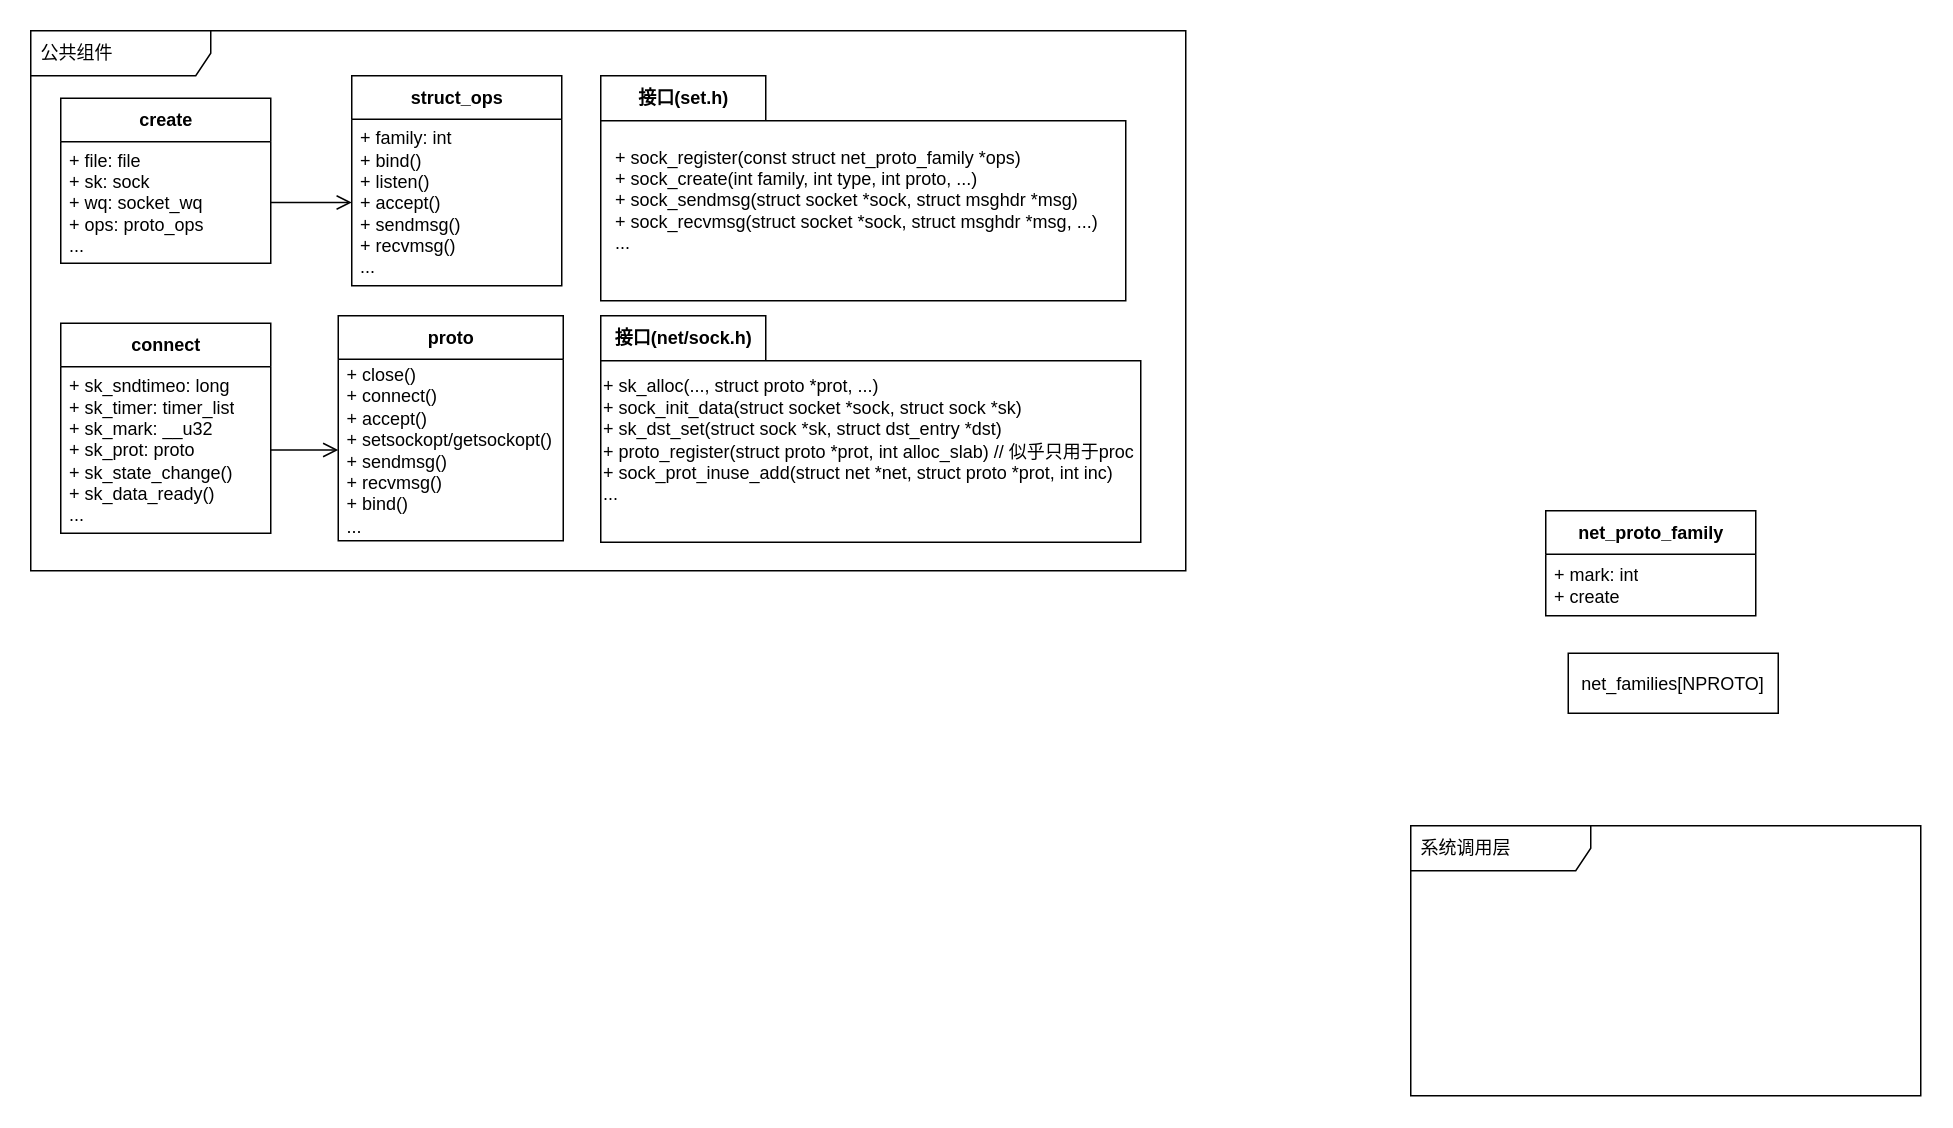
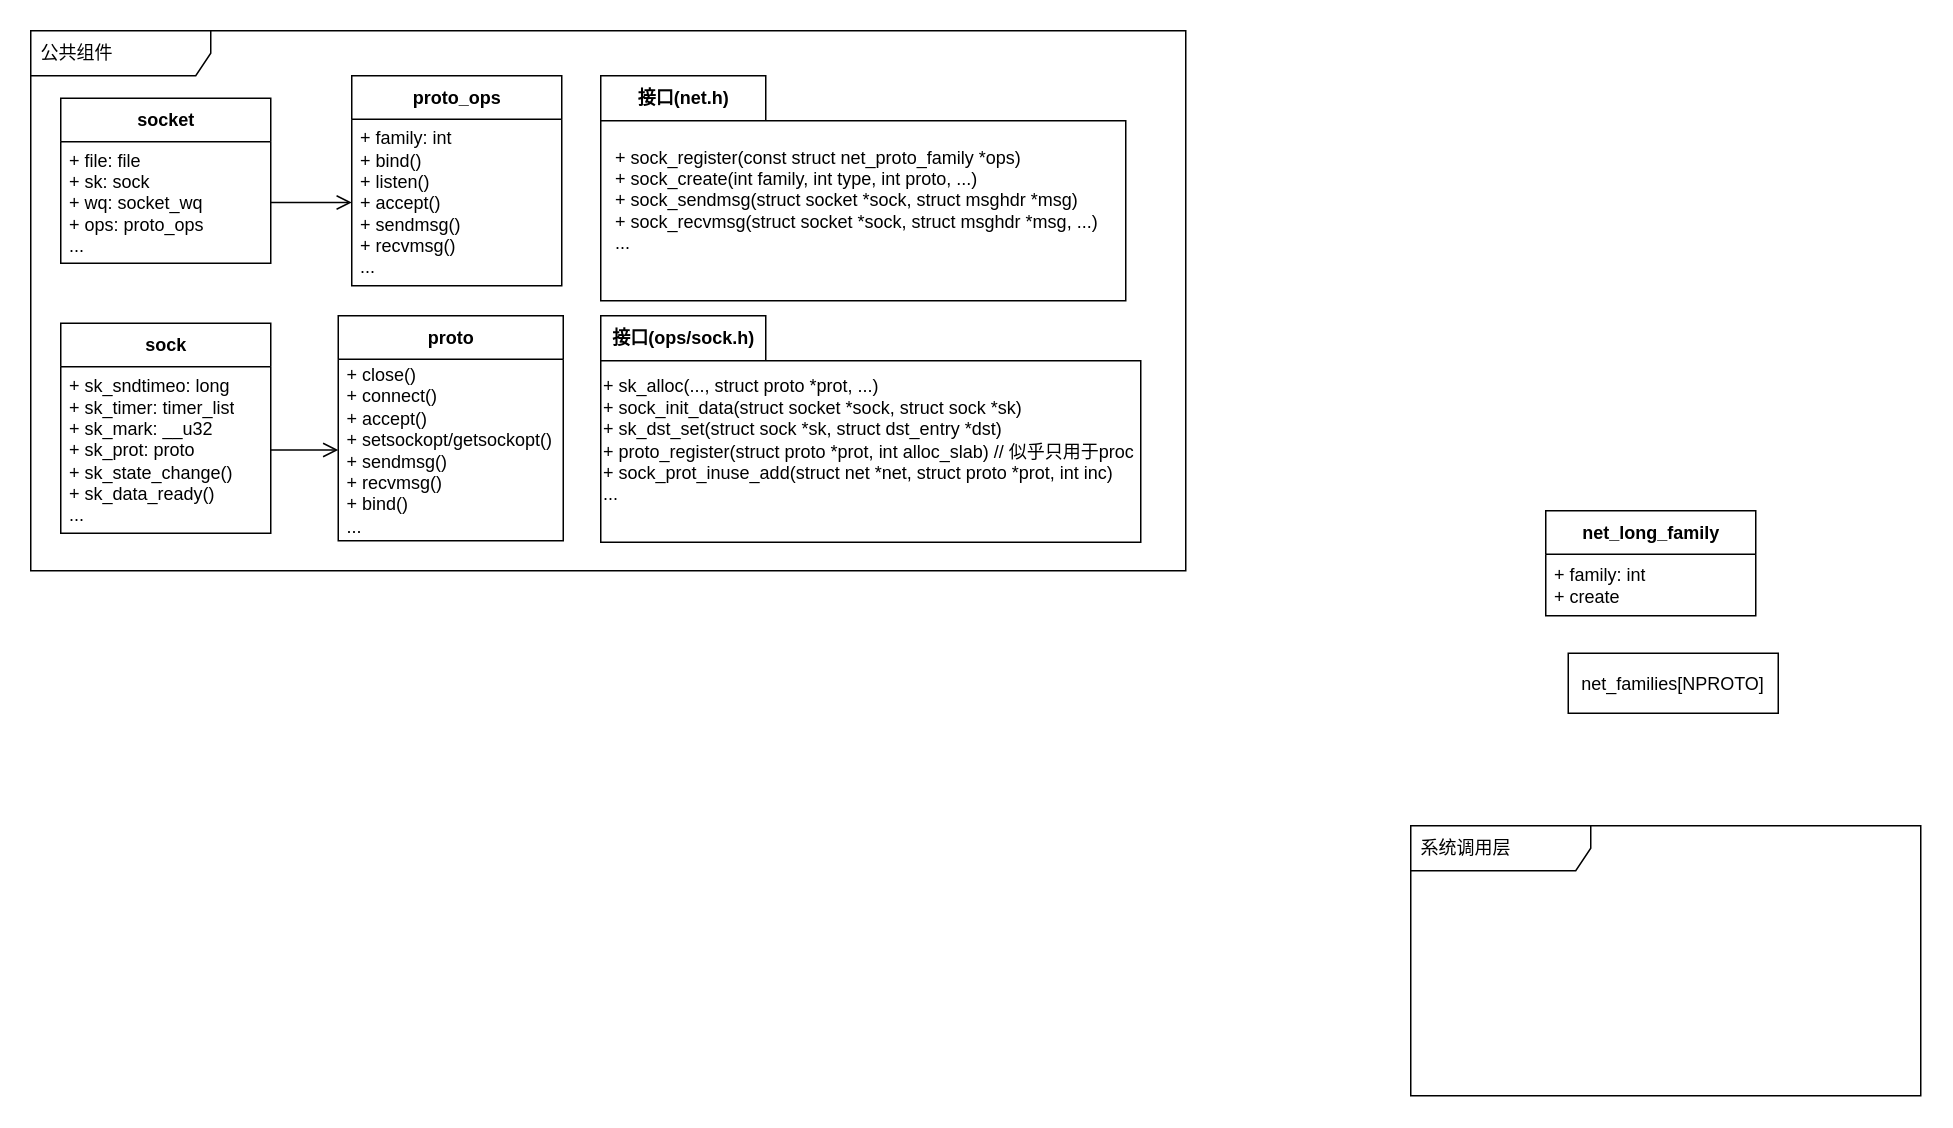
node "struct_ops": label "struct_ops" -> "proto_ops"
node "接口(set.h)": label "接口(set.h)" -> "接口(net.h)"
node "create": label "create" -> "socket"
node "接口(net/sock.h)": label "接口(net/sock.h)" -> "接口(ops/sock.h)"
node "connect": label "connect" -> "sock"
node "net_proto_family": label "net_proto_family" -> "net_long_family"
node "+ mark: int + create": label "+ mark: int + create" -> "+ family: int + create"
